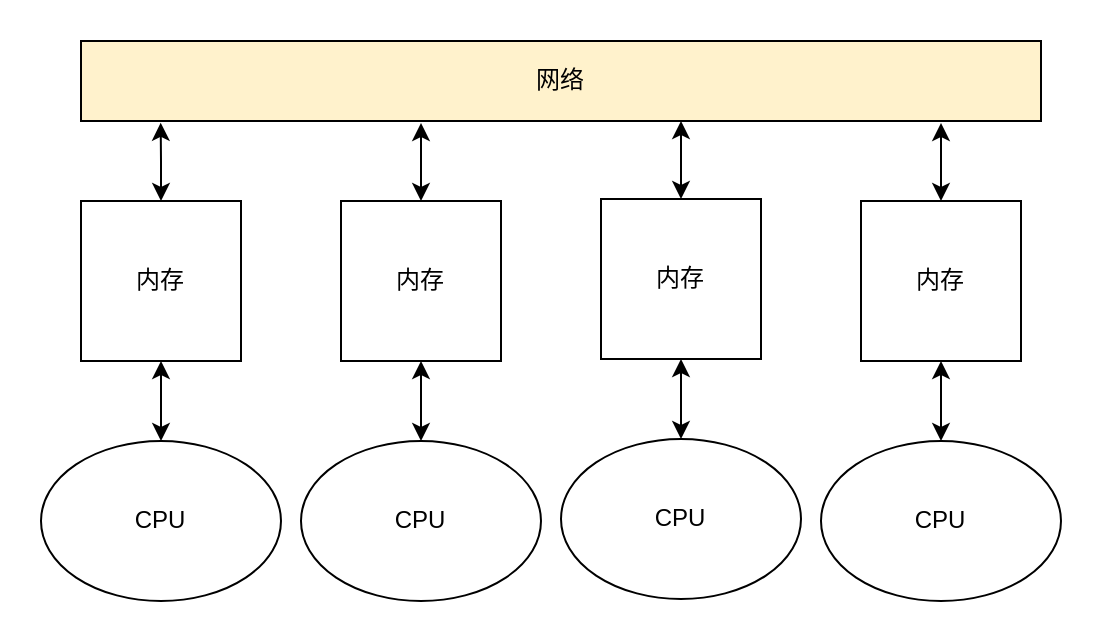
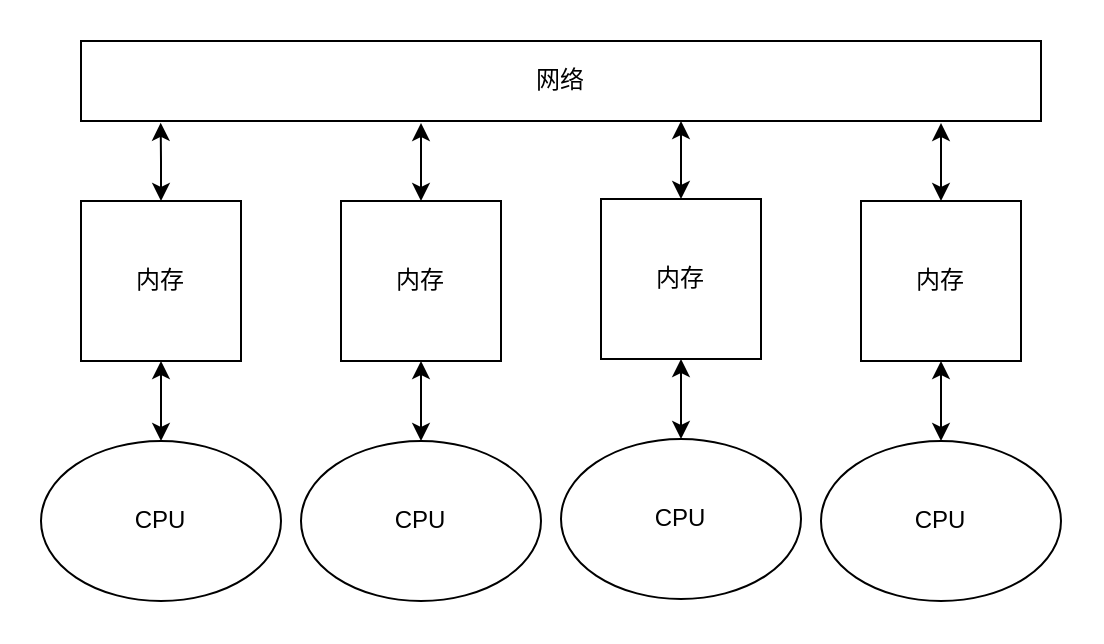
node "网络": fillcolor #fff2cc -> #ffffff
